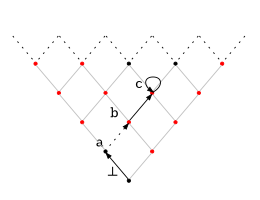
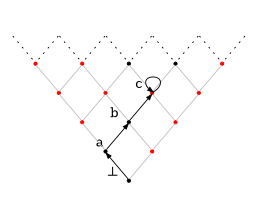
node "b": color red -> black
edge "a" -> "b": style dotted -> solid
